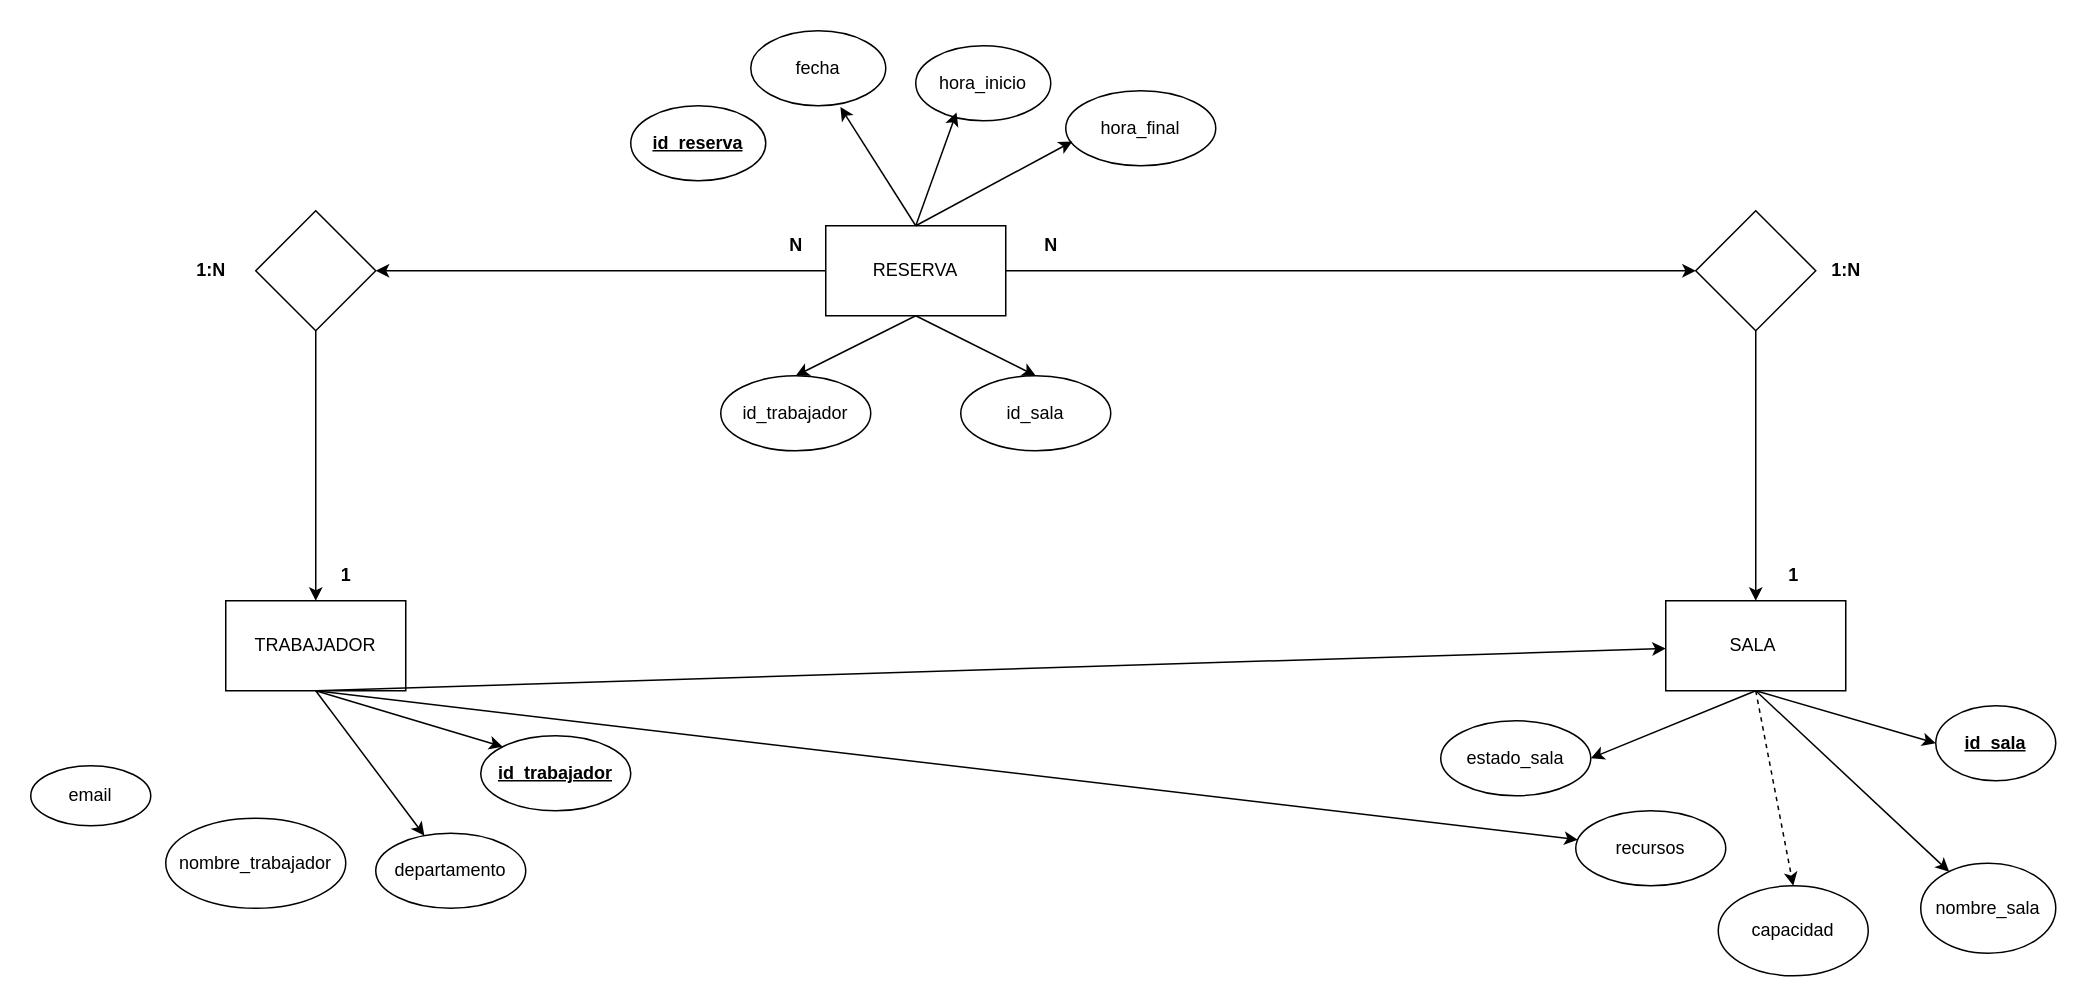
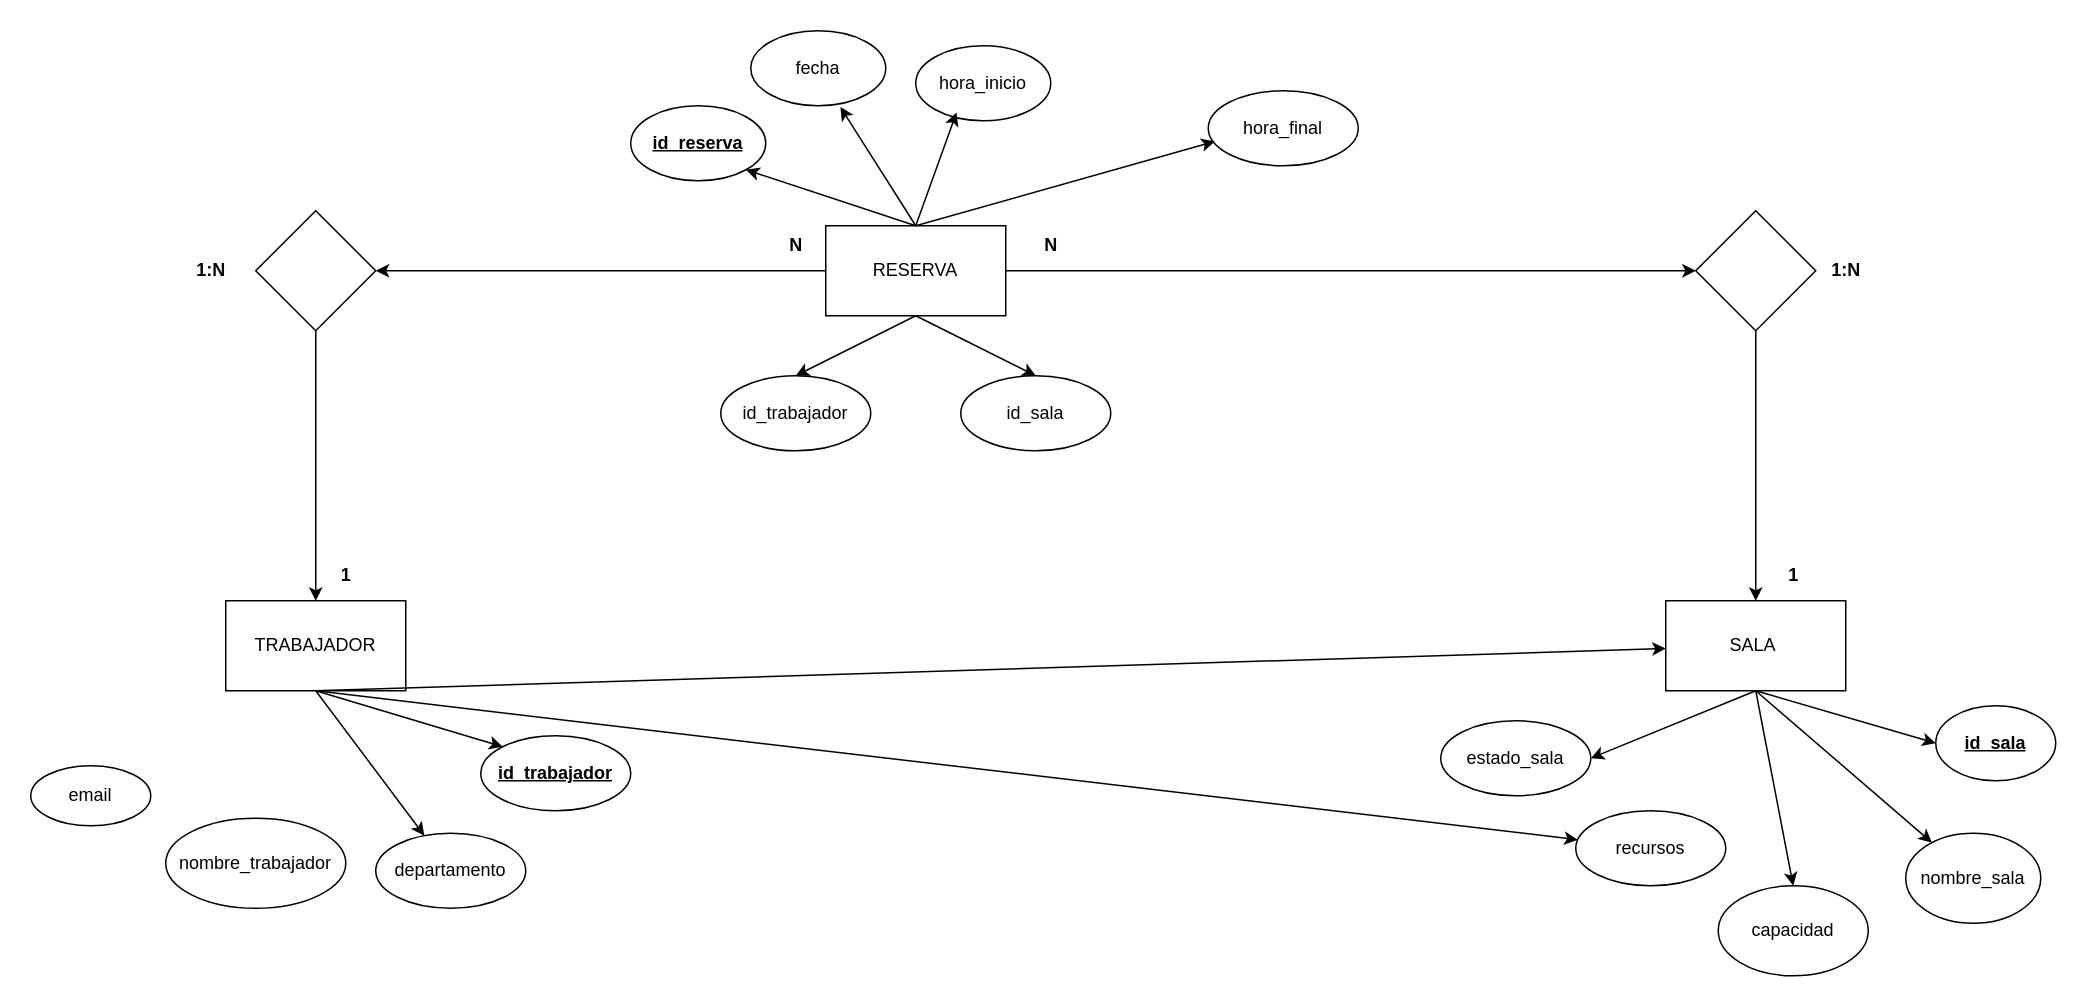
node "hora_final": moved (1141, 128) -> (1283, 128)
edge "RESERVA" -> "id_reserva": added
edge "SALA" -> "capacidad": style dashed -> solid
node "nombre_sala": moved (1988, 908) -> (1973, 878)
